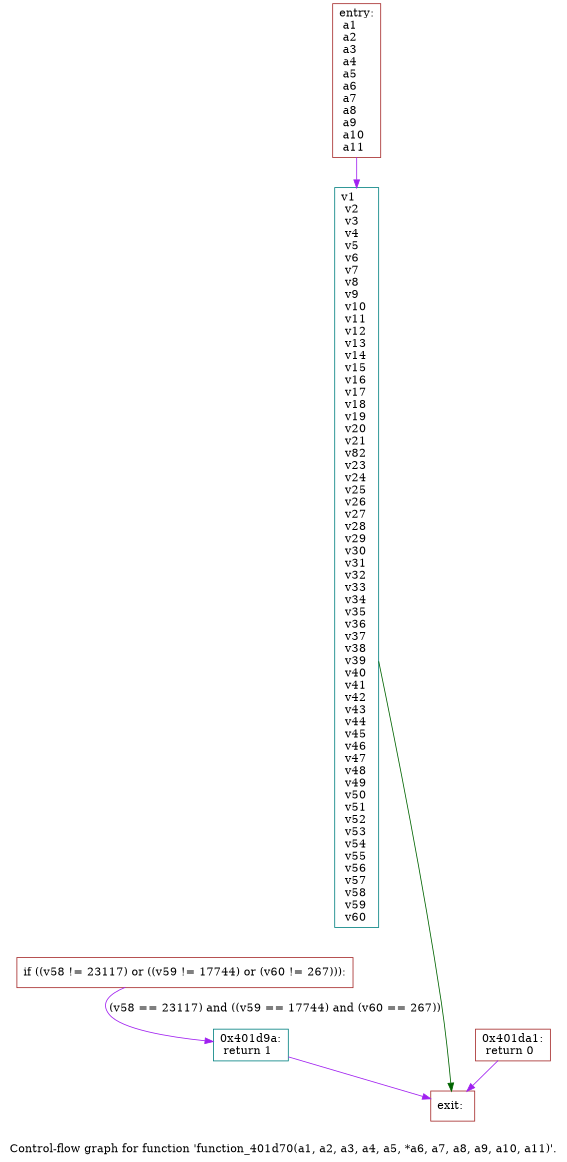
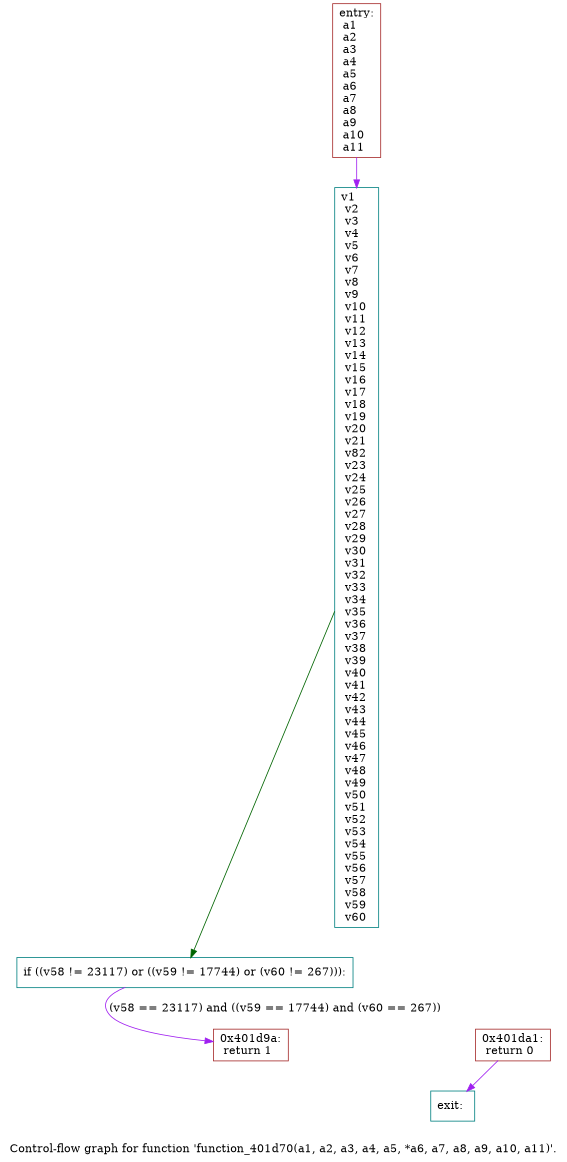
edge "v1" -> "exit:": now "v1" -> "if ((v58 != 23117) or ((v59 != 17744) or (v60 != 267))):"
node "if ((v58 != 23117) or ((v59 != 17744) or (v60 != 267))):": color brown -> teal
node "0x401d9a:": color teal -> brown
edge "0x401d9a:" -> "exit:": removed
node "exit:": color brown -> teal
